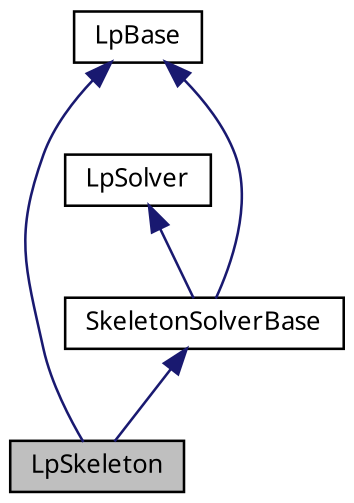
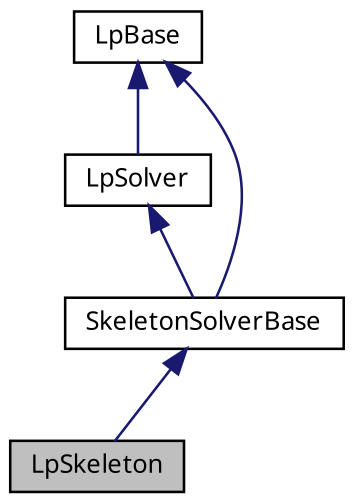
edge "LpSkeleton" -> "LpBase": now "LpSolver" -> "LpBase"
